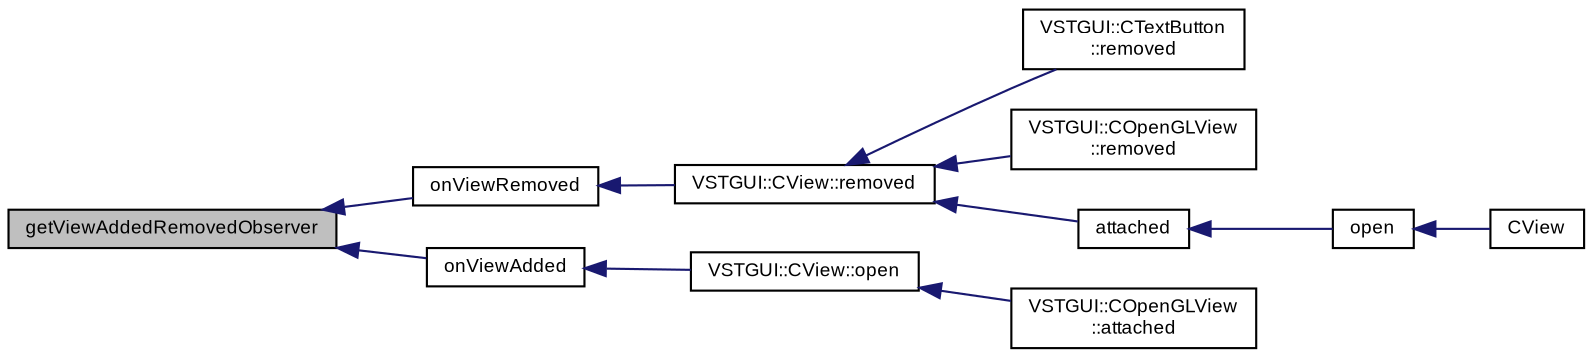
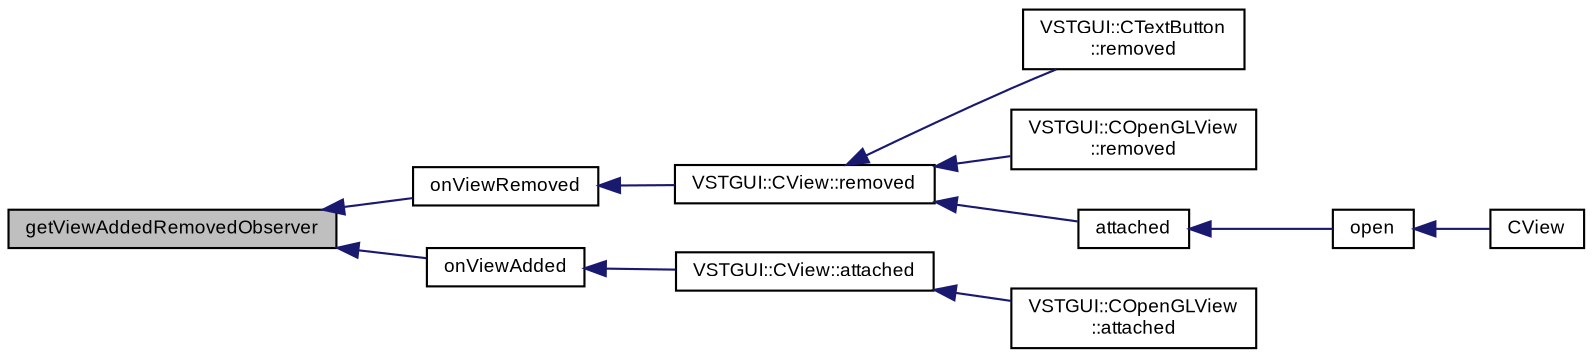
node "VSTGUI::CView::open": label "VSTGUI::CView::open" -> "VSTGUI::CView::attached"
